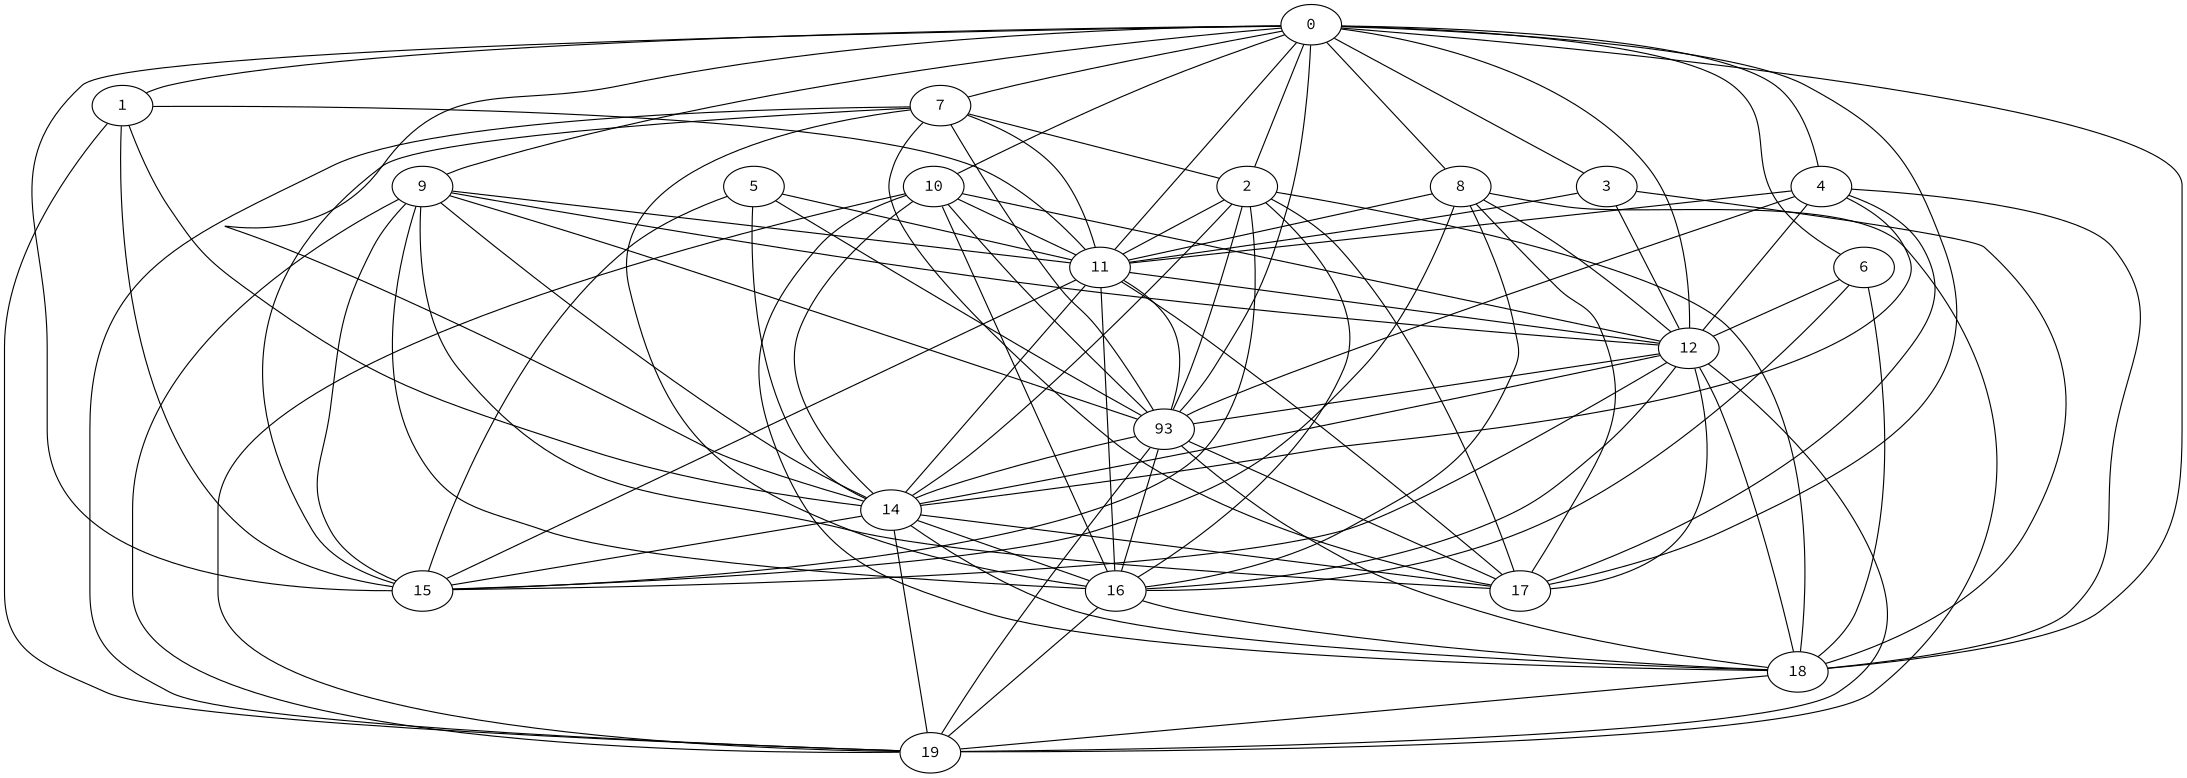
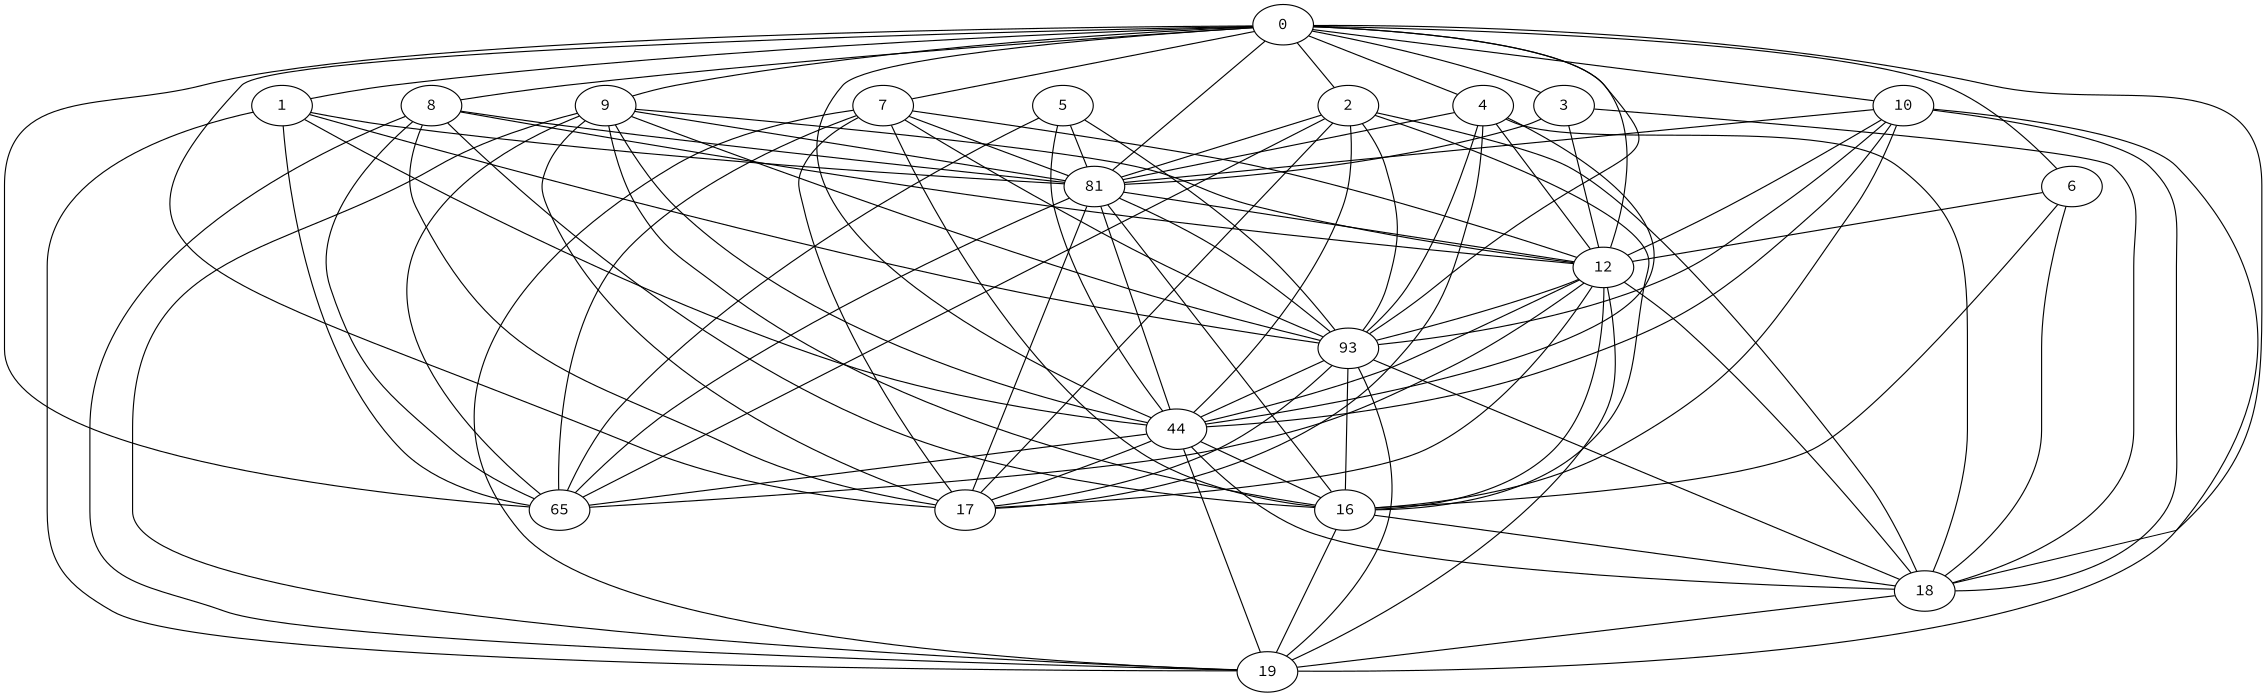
edge "7" -- "2": now "7" -- "12"
edge "1" -- "93": added
node "11": label "11" -> "81"
node "14": label "14" -> "44"
node "15": label "15" -> "65"
